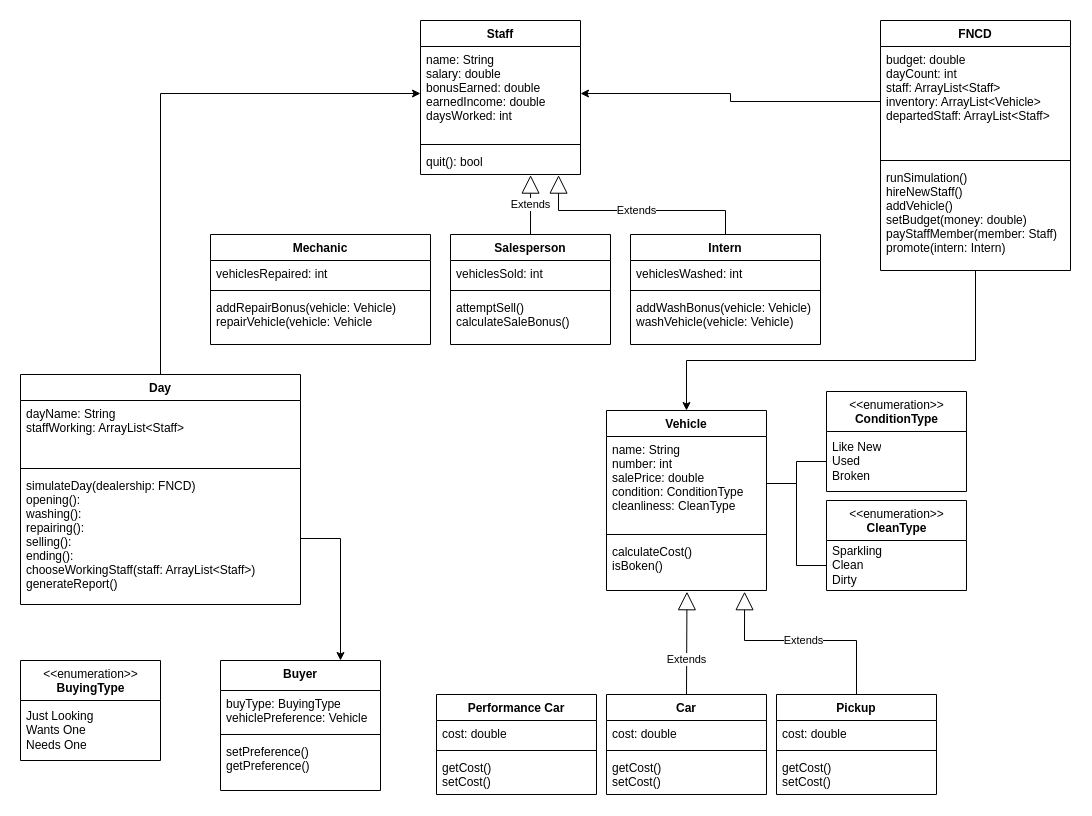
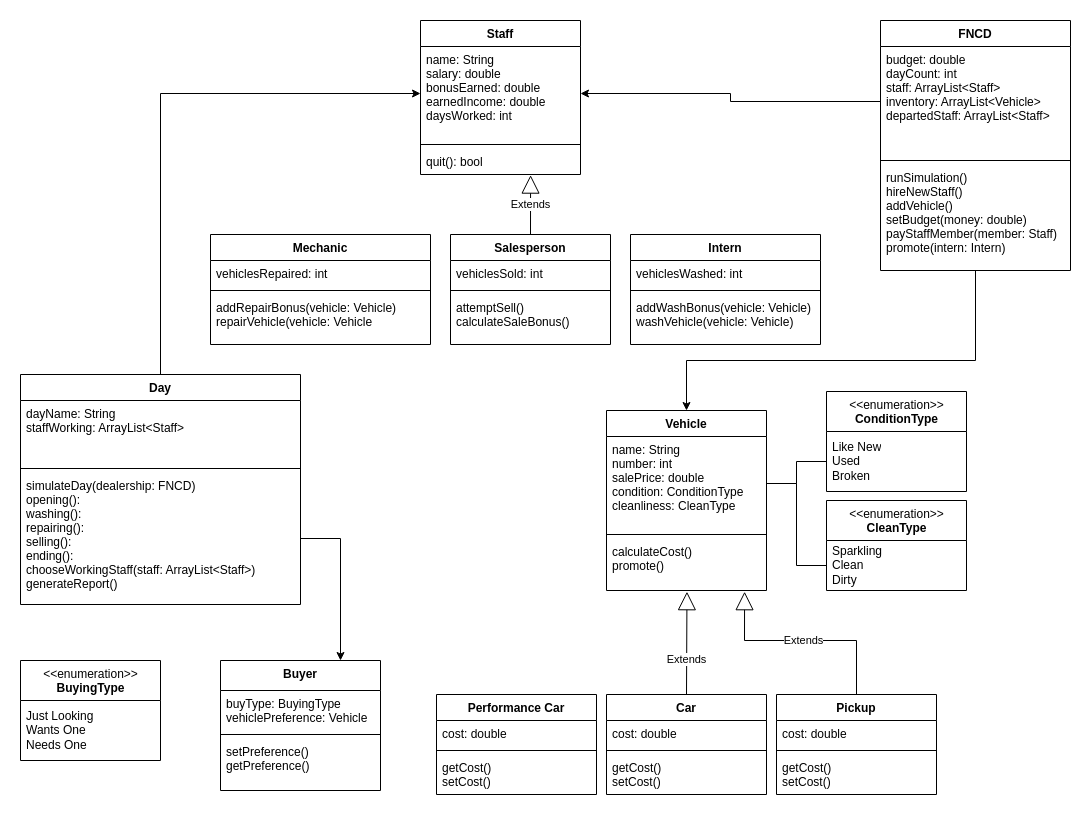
edge "Intern" -> "quit(): bool": removed, label "Extends"
node "calculateCost() isBoken()": label "calculateCost() isBoken()" -> "calculateCost() promote()"
